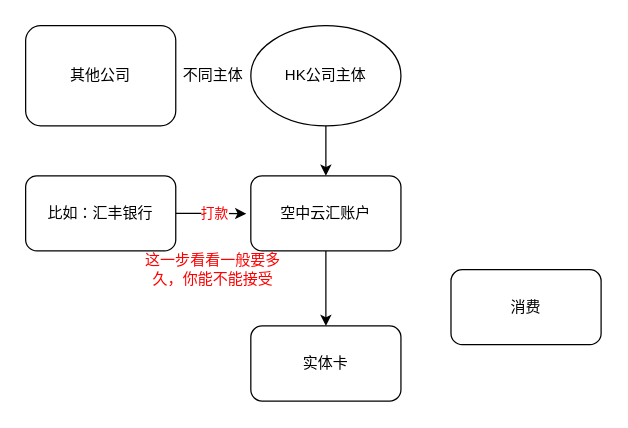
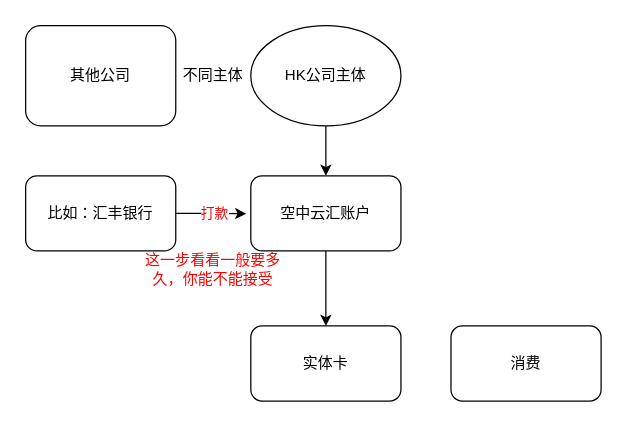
node "消费": moved (526, 307) -> (526, 363)
